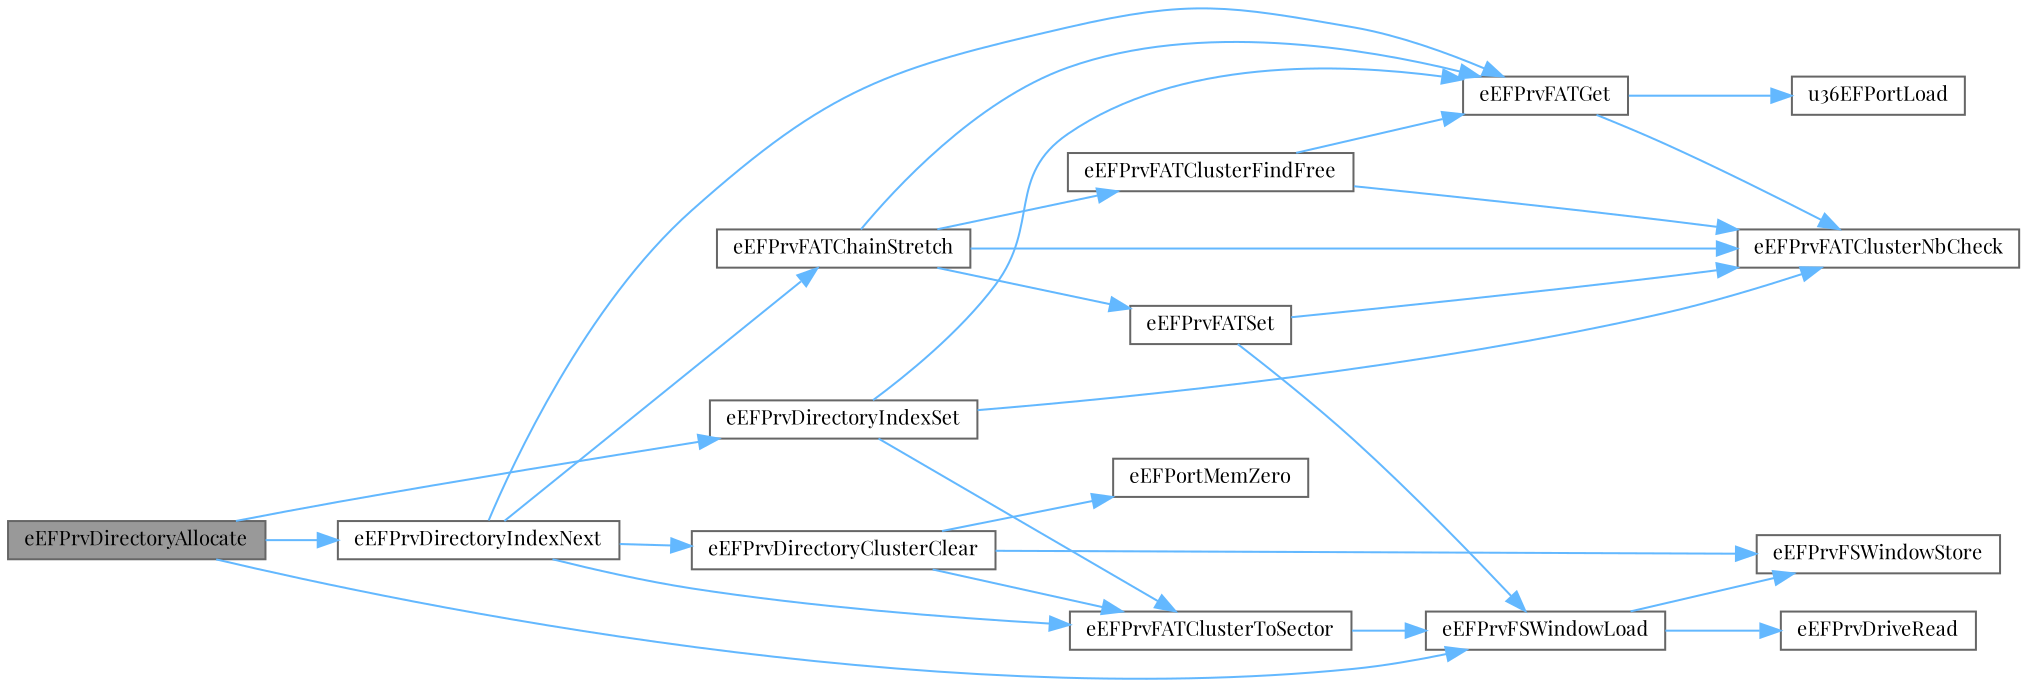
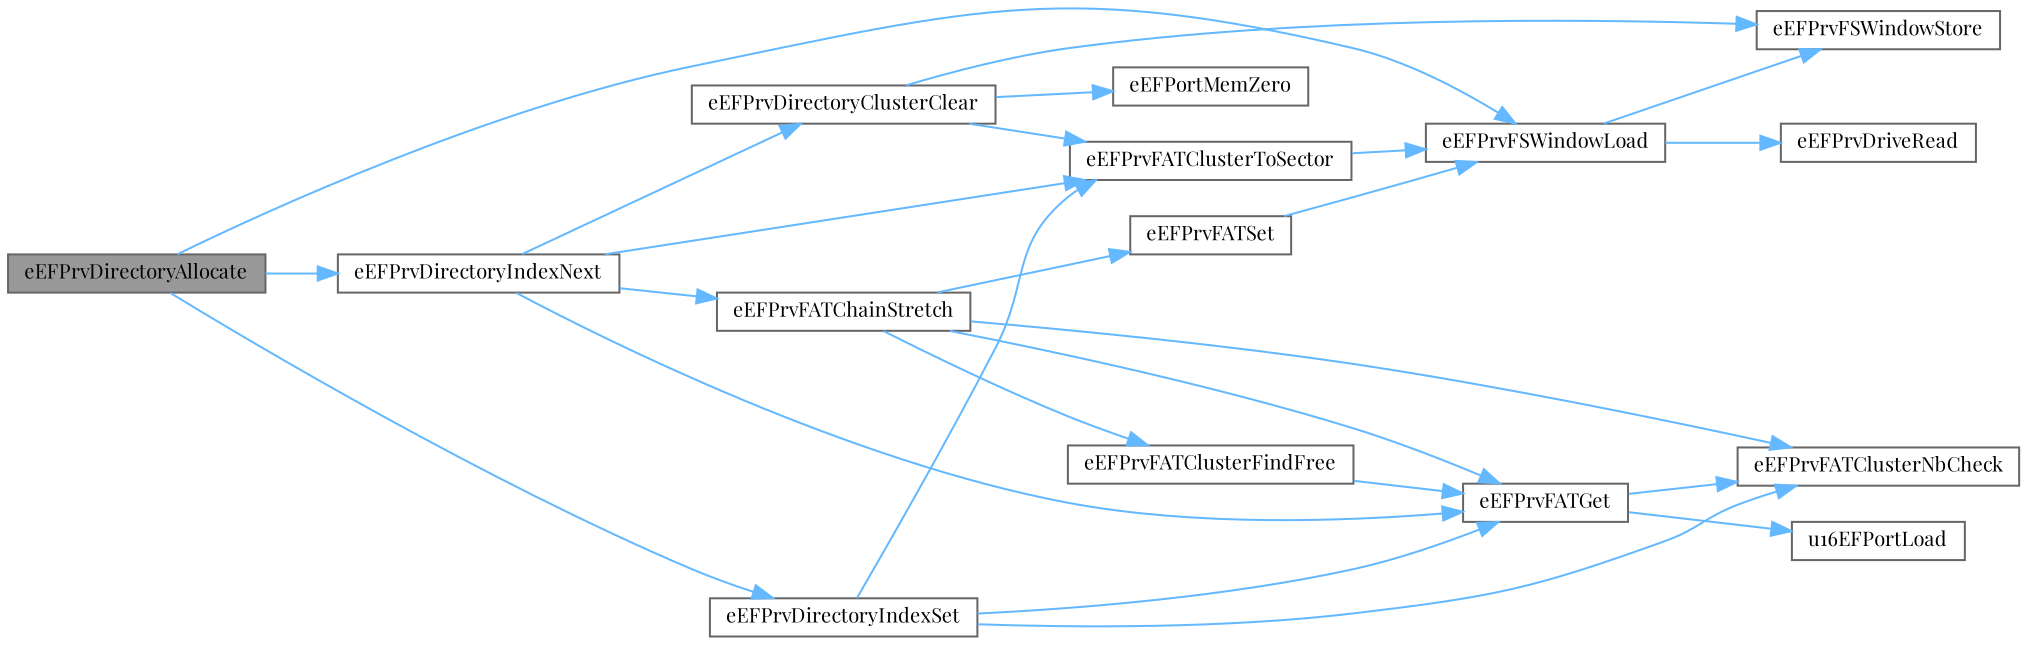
node "u36EFPortLoad": label "u36EFPortLoad" -> "u16EFPortLoad"
edge "eEFPrvFATClusterFindFree" -> "eEFPrvFATClusterNbCheck": removed
edge "eEFPrvFATSet" -> "eEFPrvFATClusterNbCheck": removed
